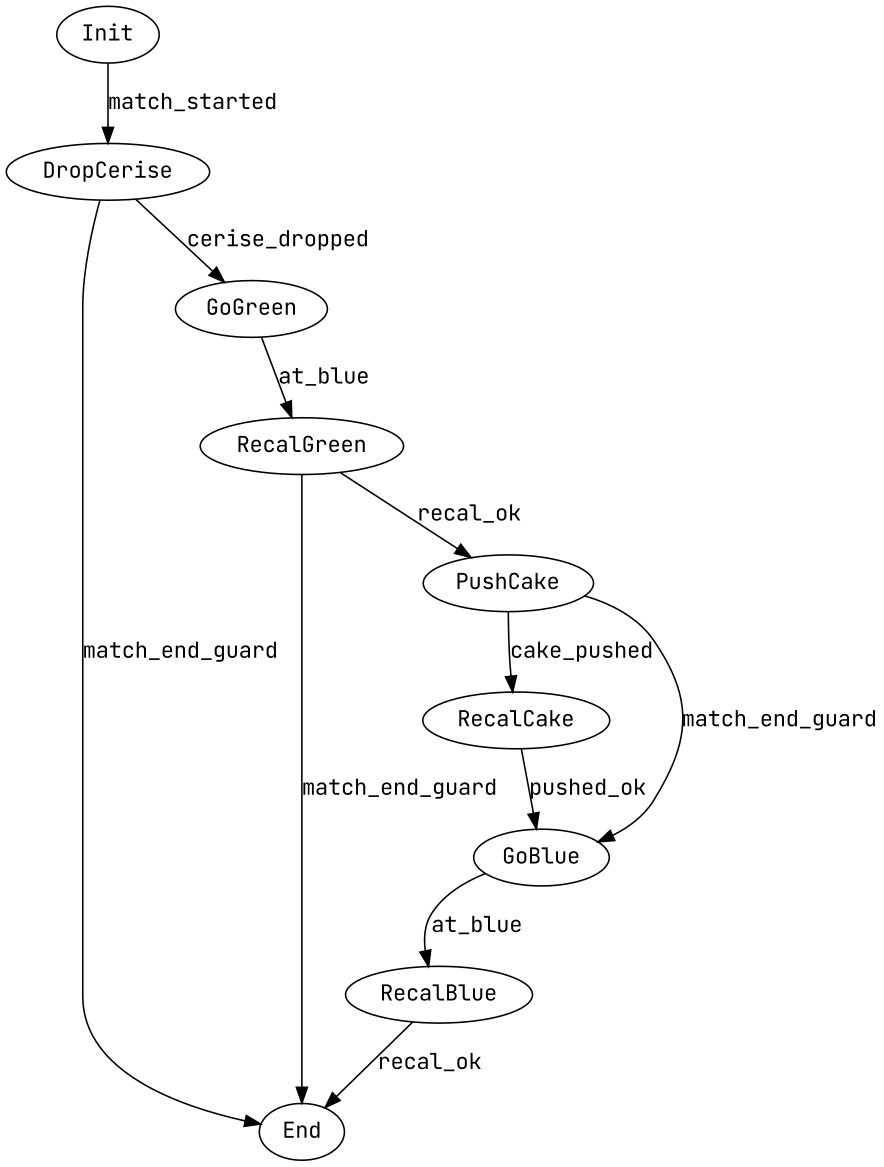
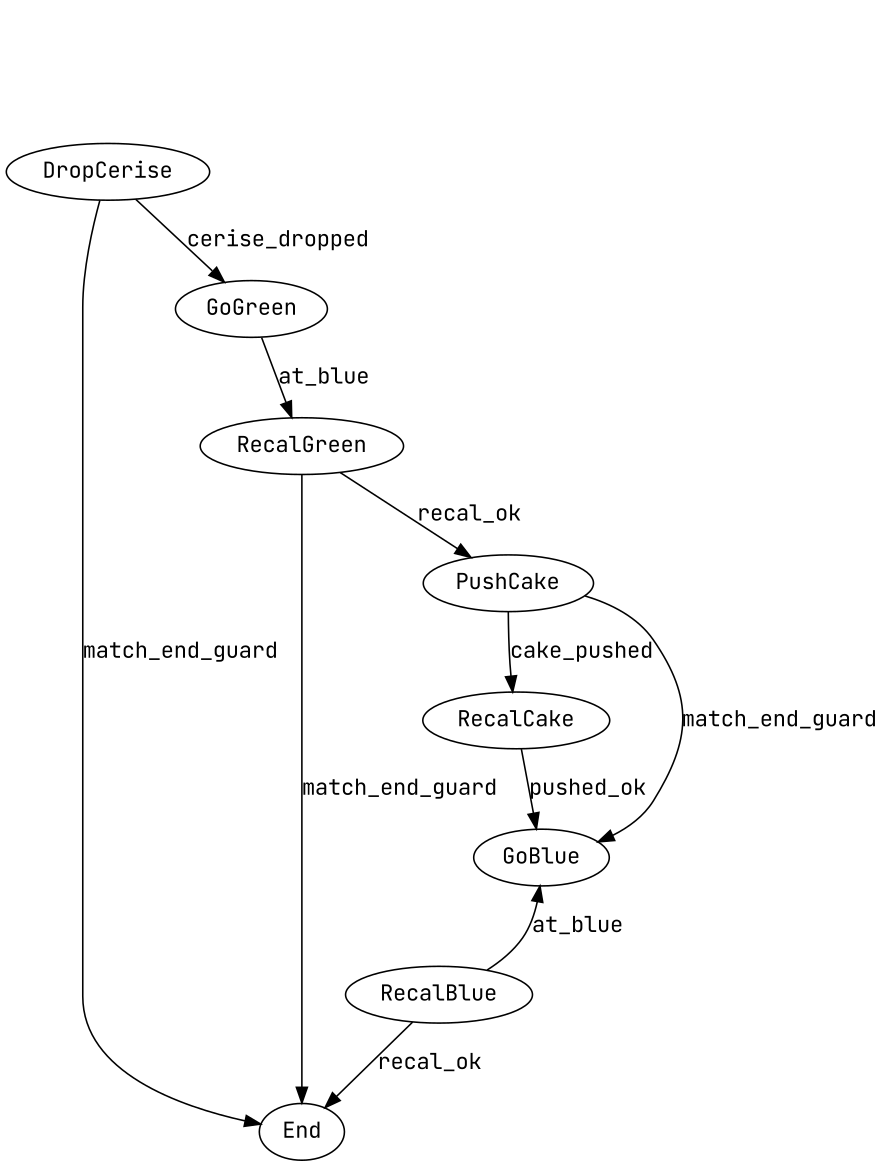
node "Init": removed
edge "GoBlue" -> "RecalBlue": reversed
